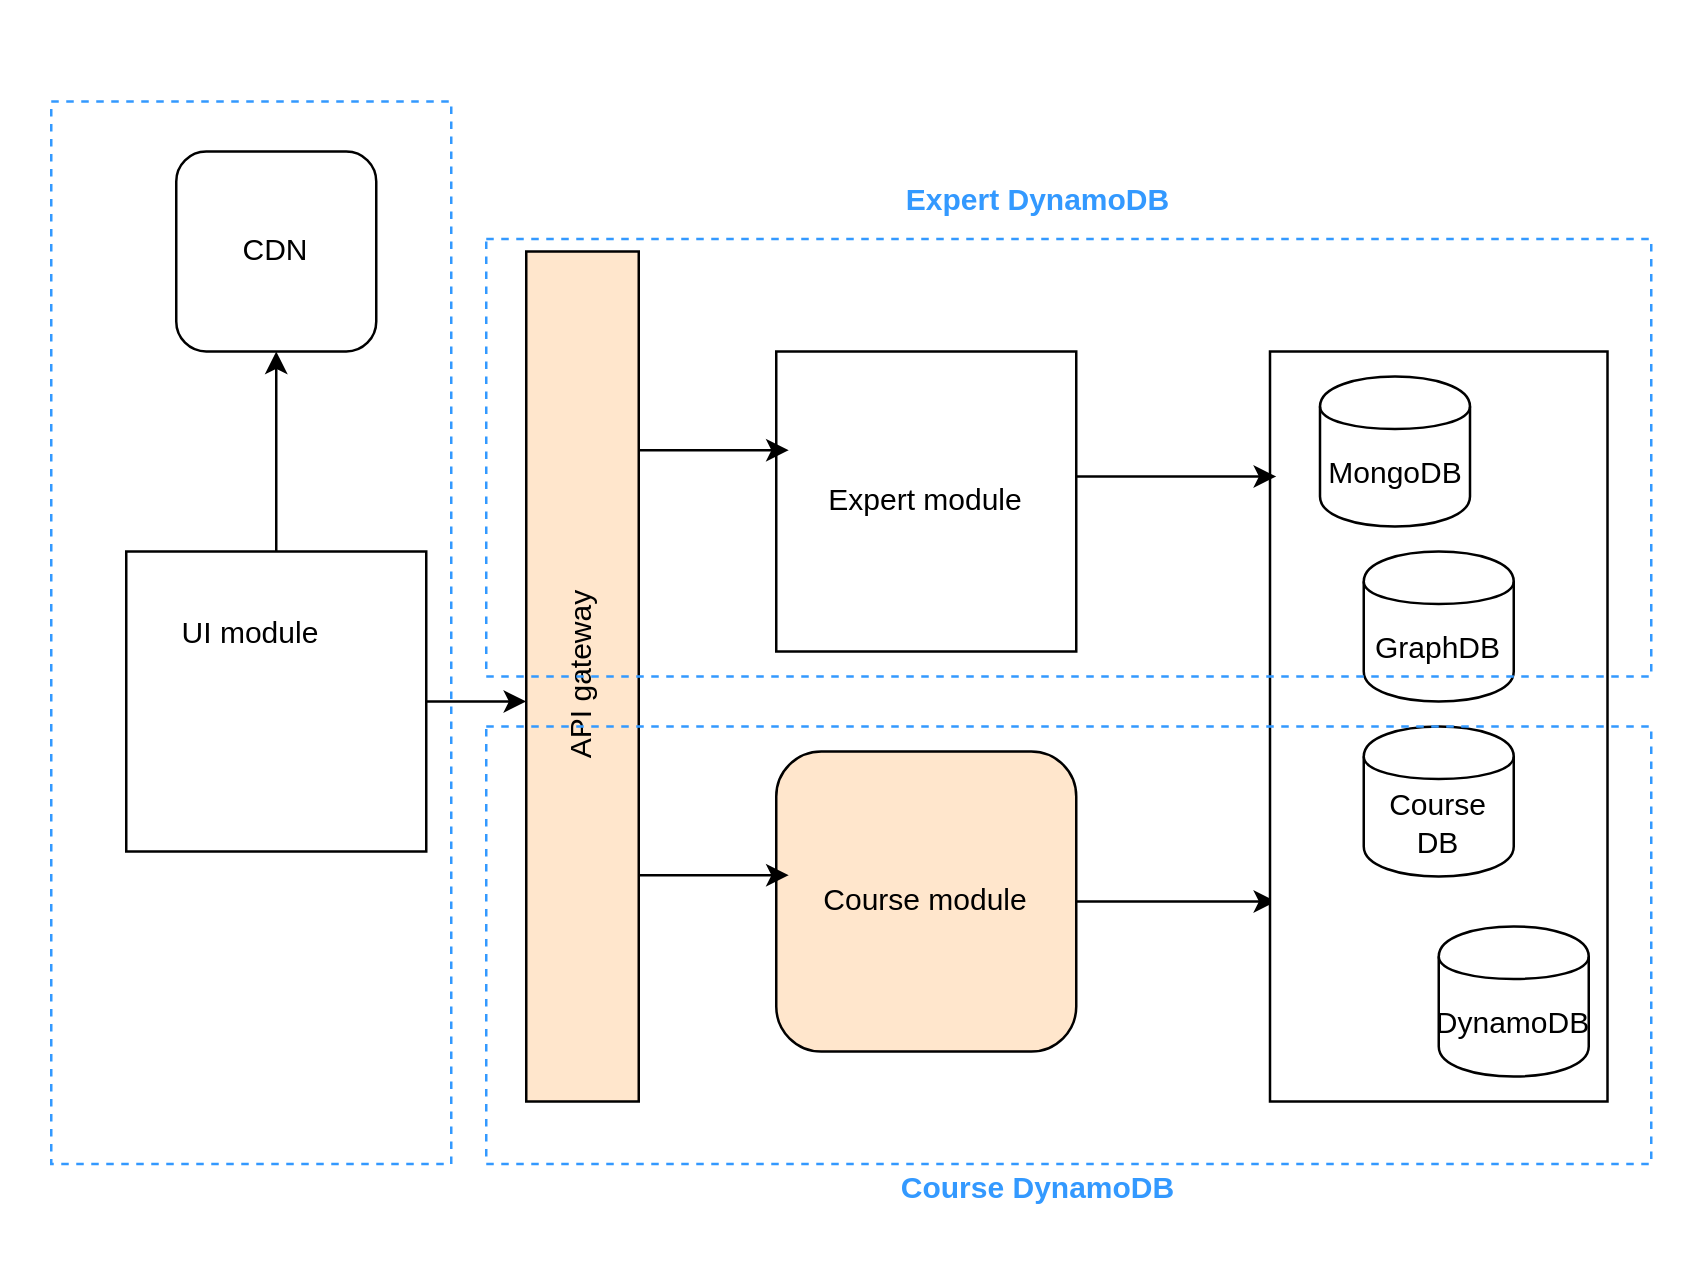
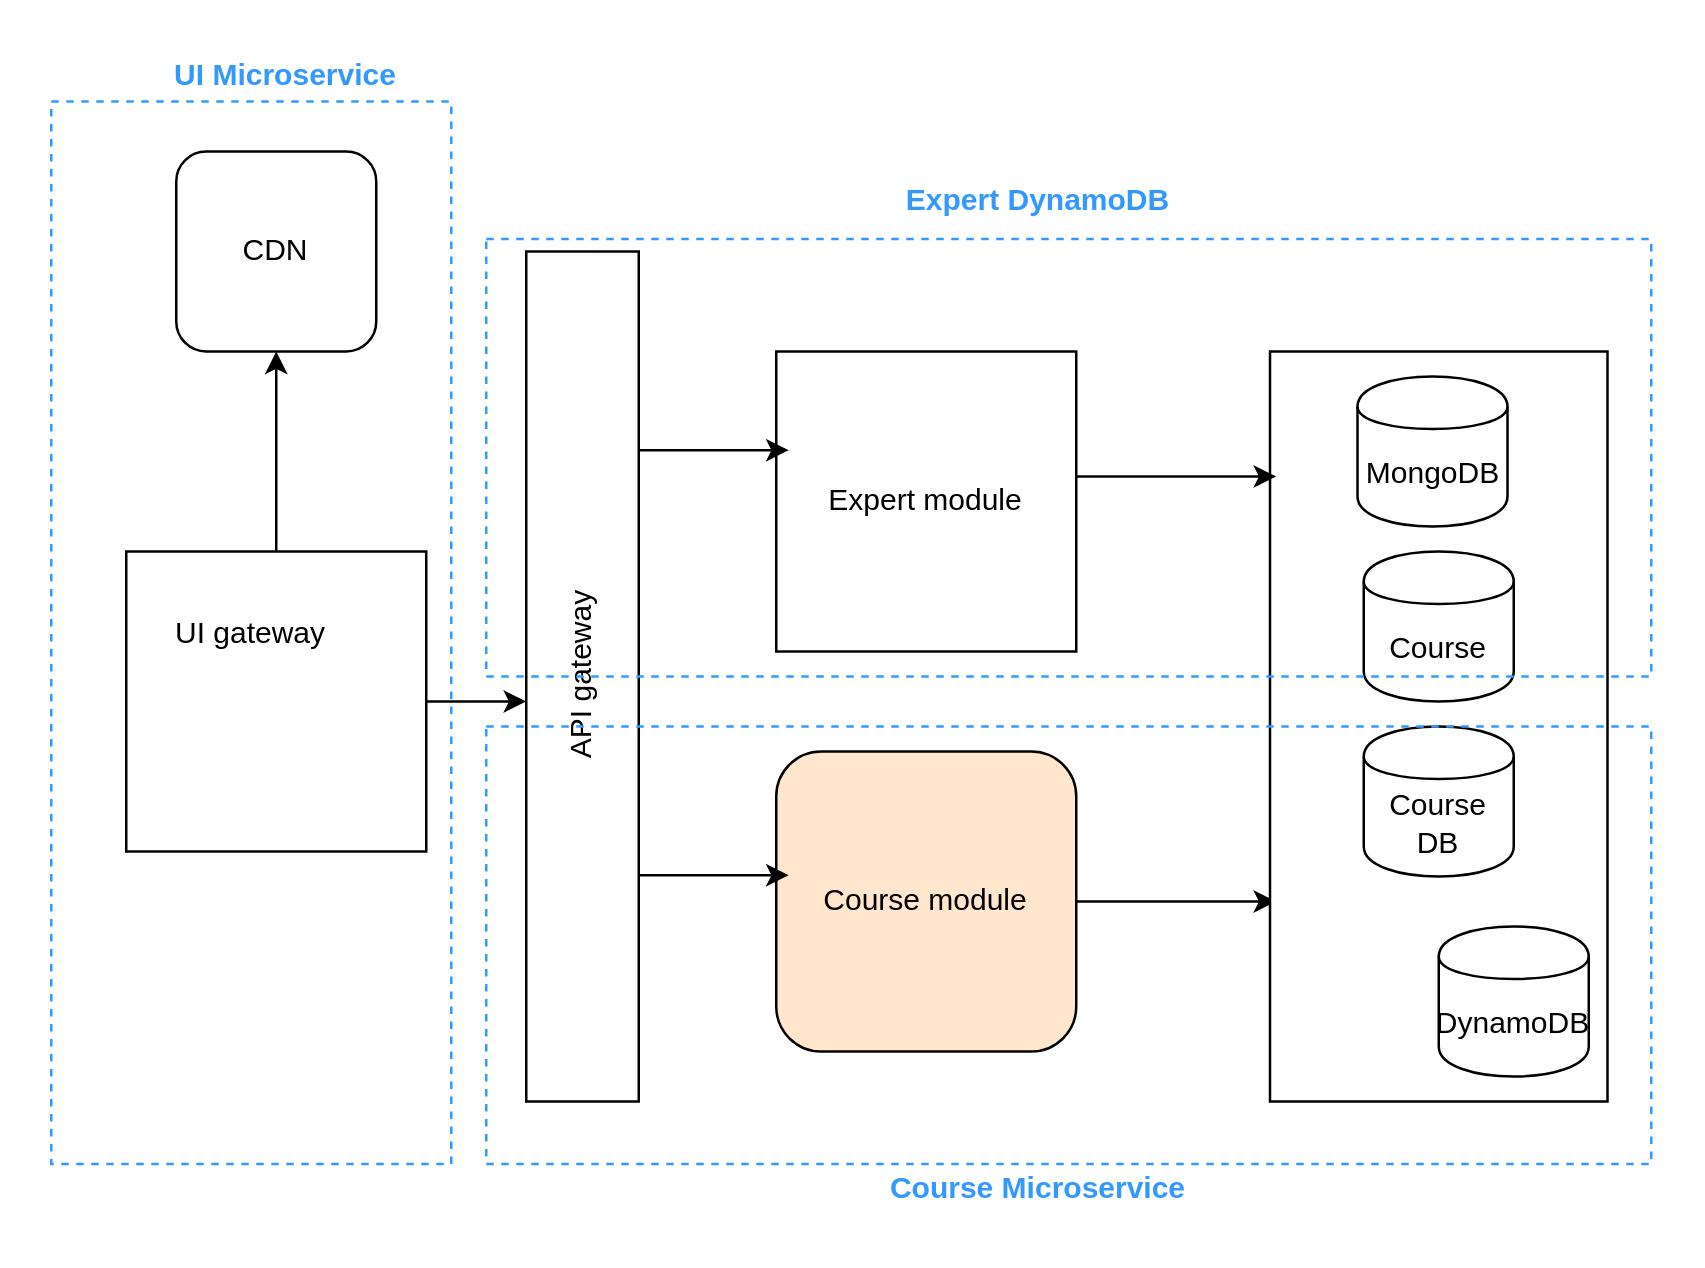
node "UI Microservice": added
node "MongoDB": moved (1395, 451) -> (1433, 451)
node "UI module": label "UI module" -> "UI gateway"
node "GraphDB": label "GraphDB" -> "Course"
node "API gateway": fillcolor #ffe6cc -> #ffffff
node "Course DynamoDB": label "Course DynamoDB" -> "Course Microservice"
